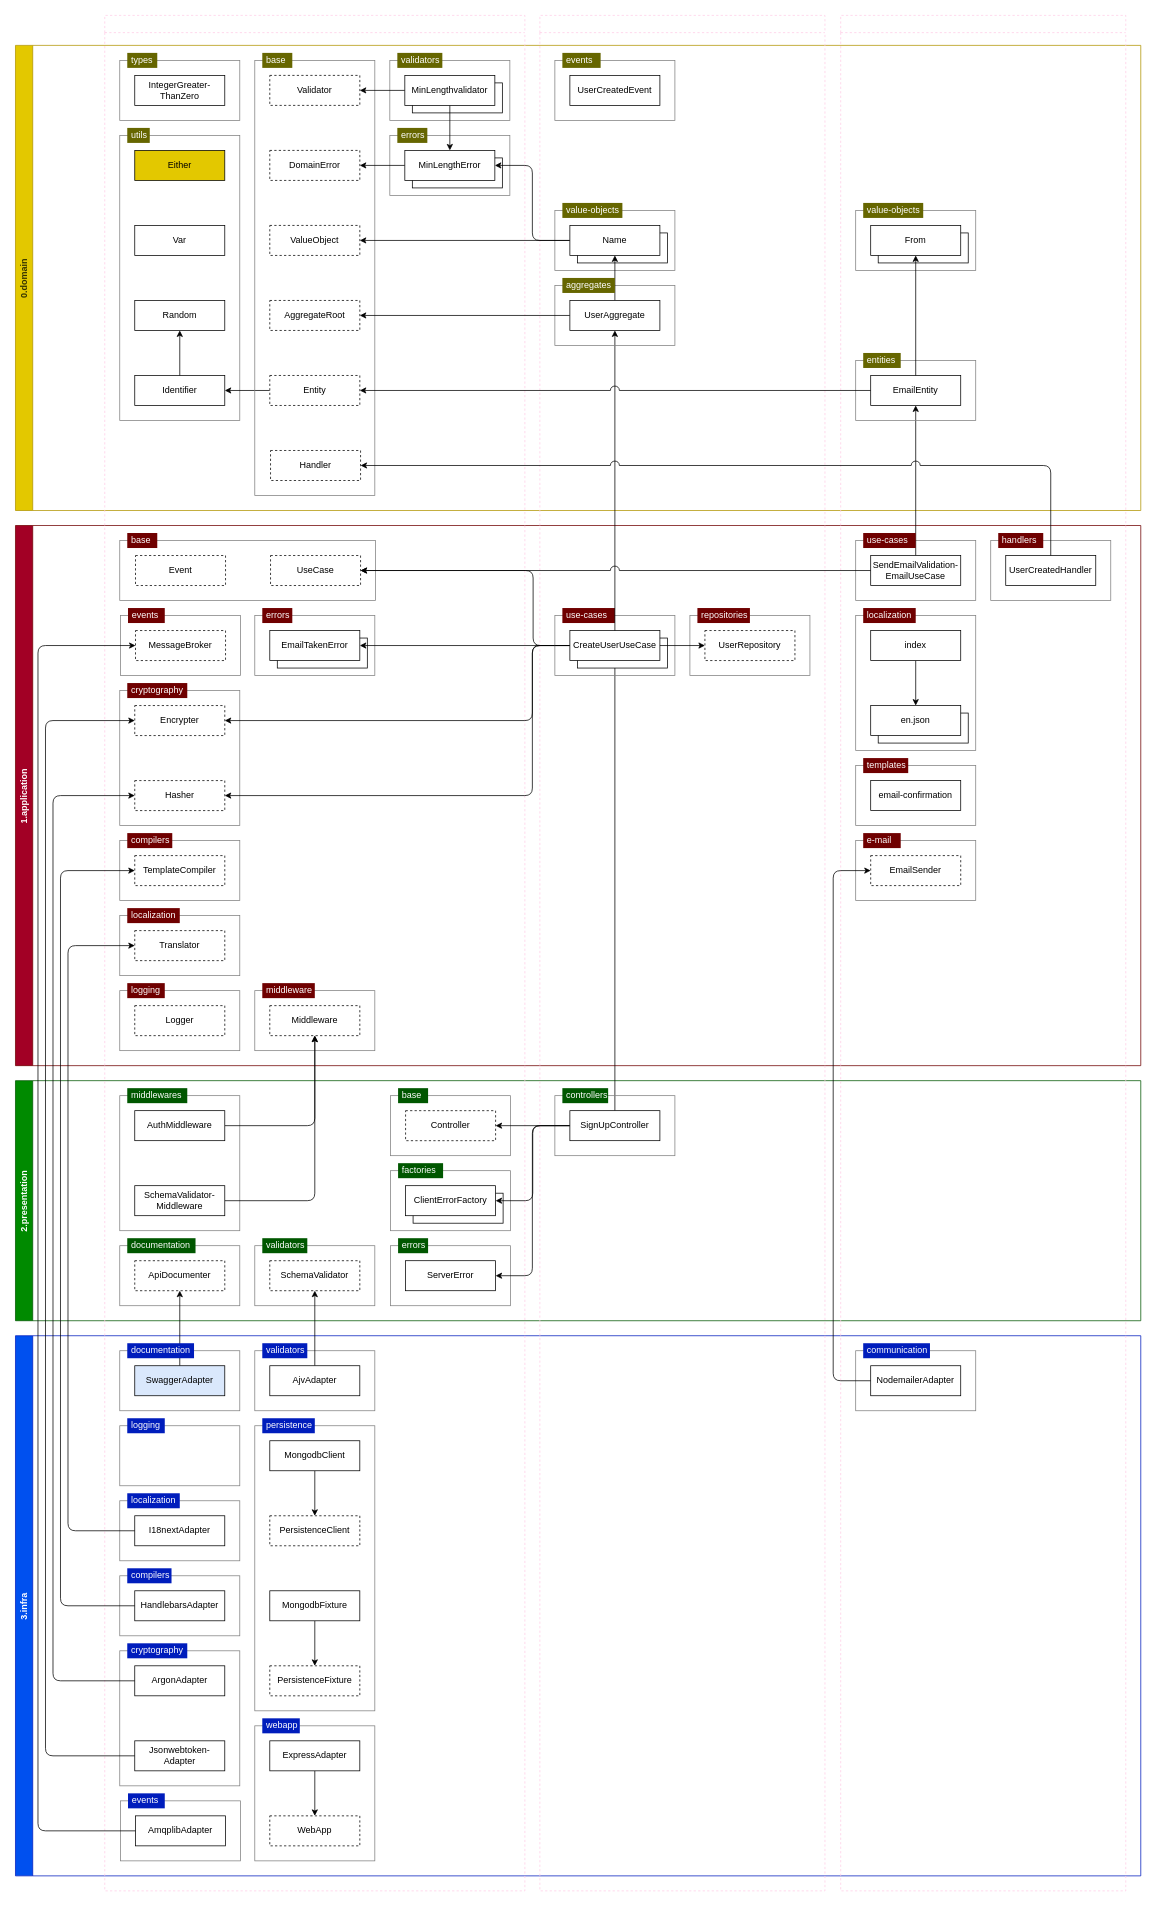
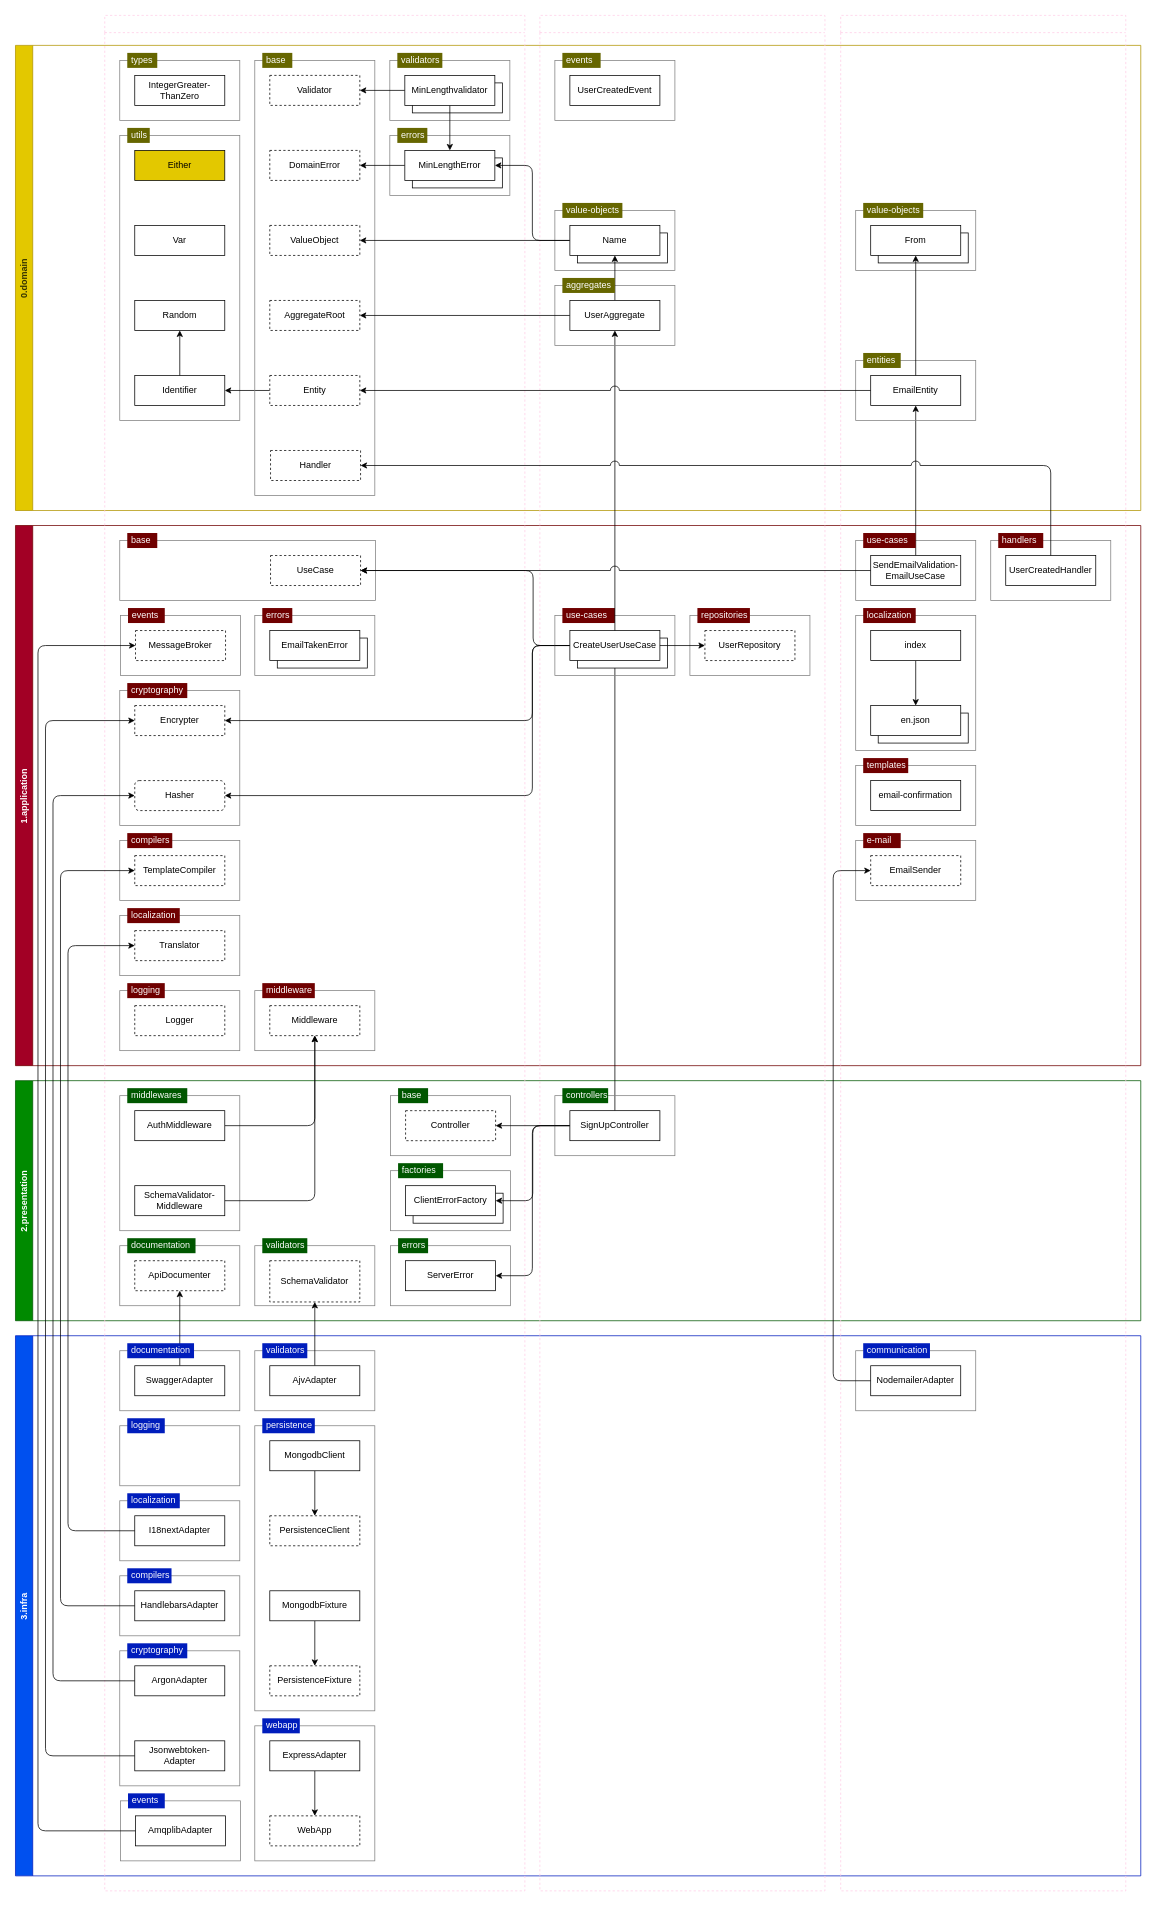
node "Event": removed
edge "CreateUserUseCase" -> "EmailTakenError": removed
node "Hasher": shape rectangle -> rounded rectangle
node "SchemaValidator": size 90x30 -> 90x41
node "SwaggerAdapter": fillcolor #dae8fc -> #ffffff
